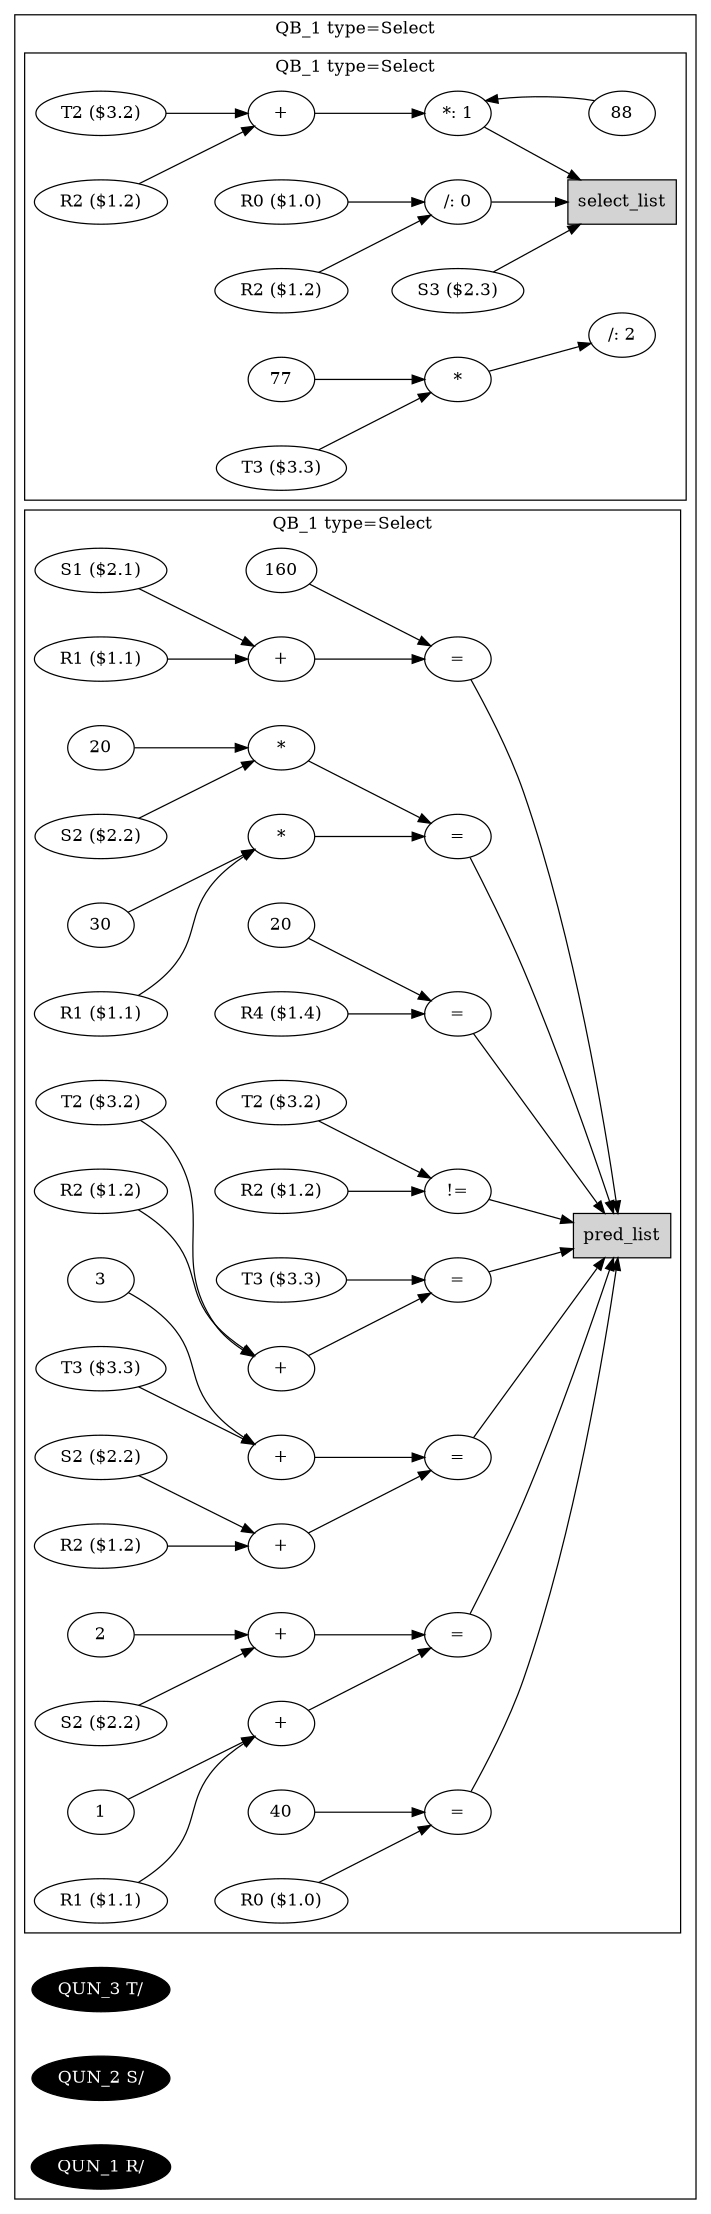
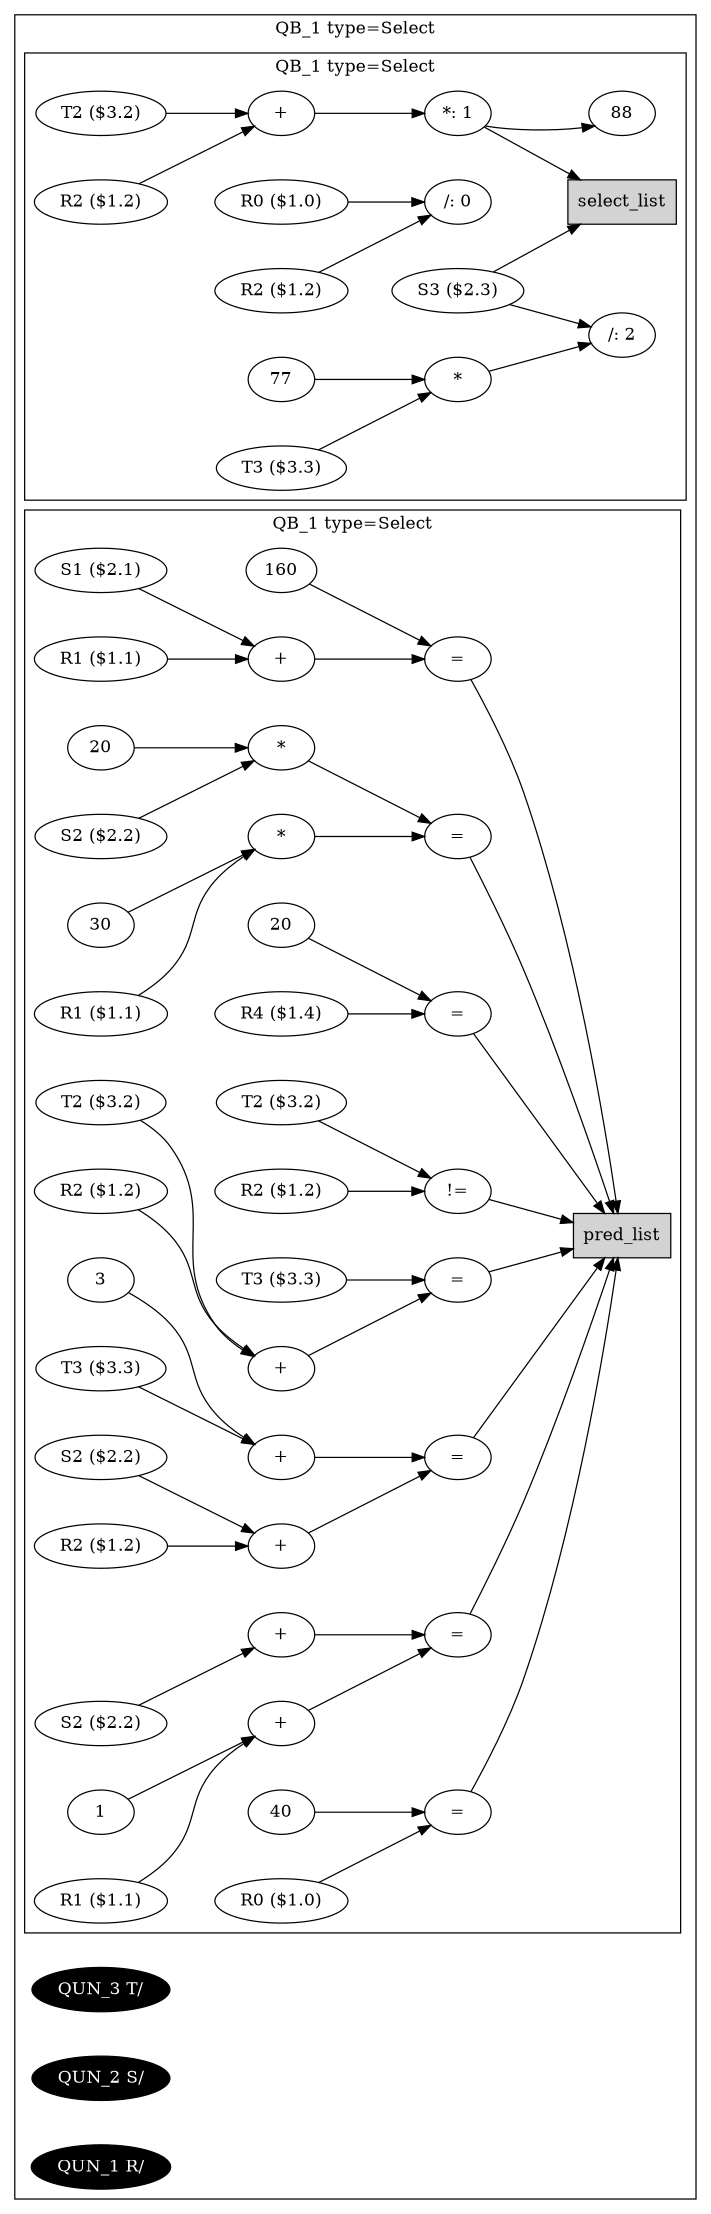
edge "88" -> "*: 1": reversed
edge "/: 0" -> "select_list": removed
edge "S3 ($2.3)" -> "/: 2": added
node "2": removed
